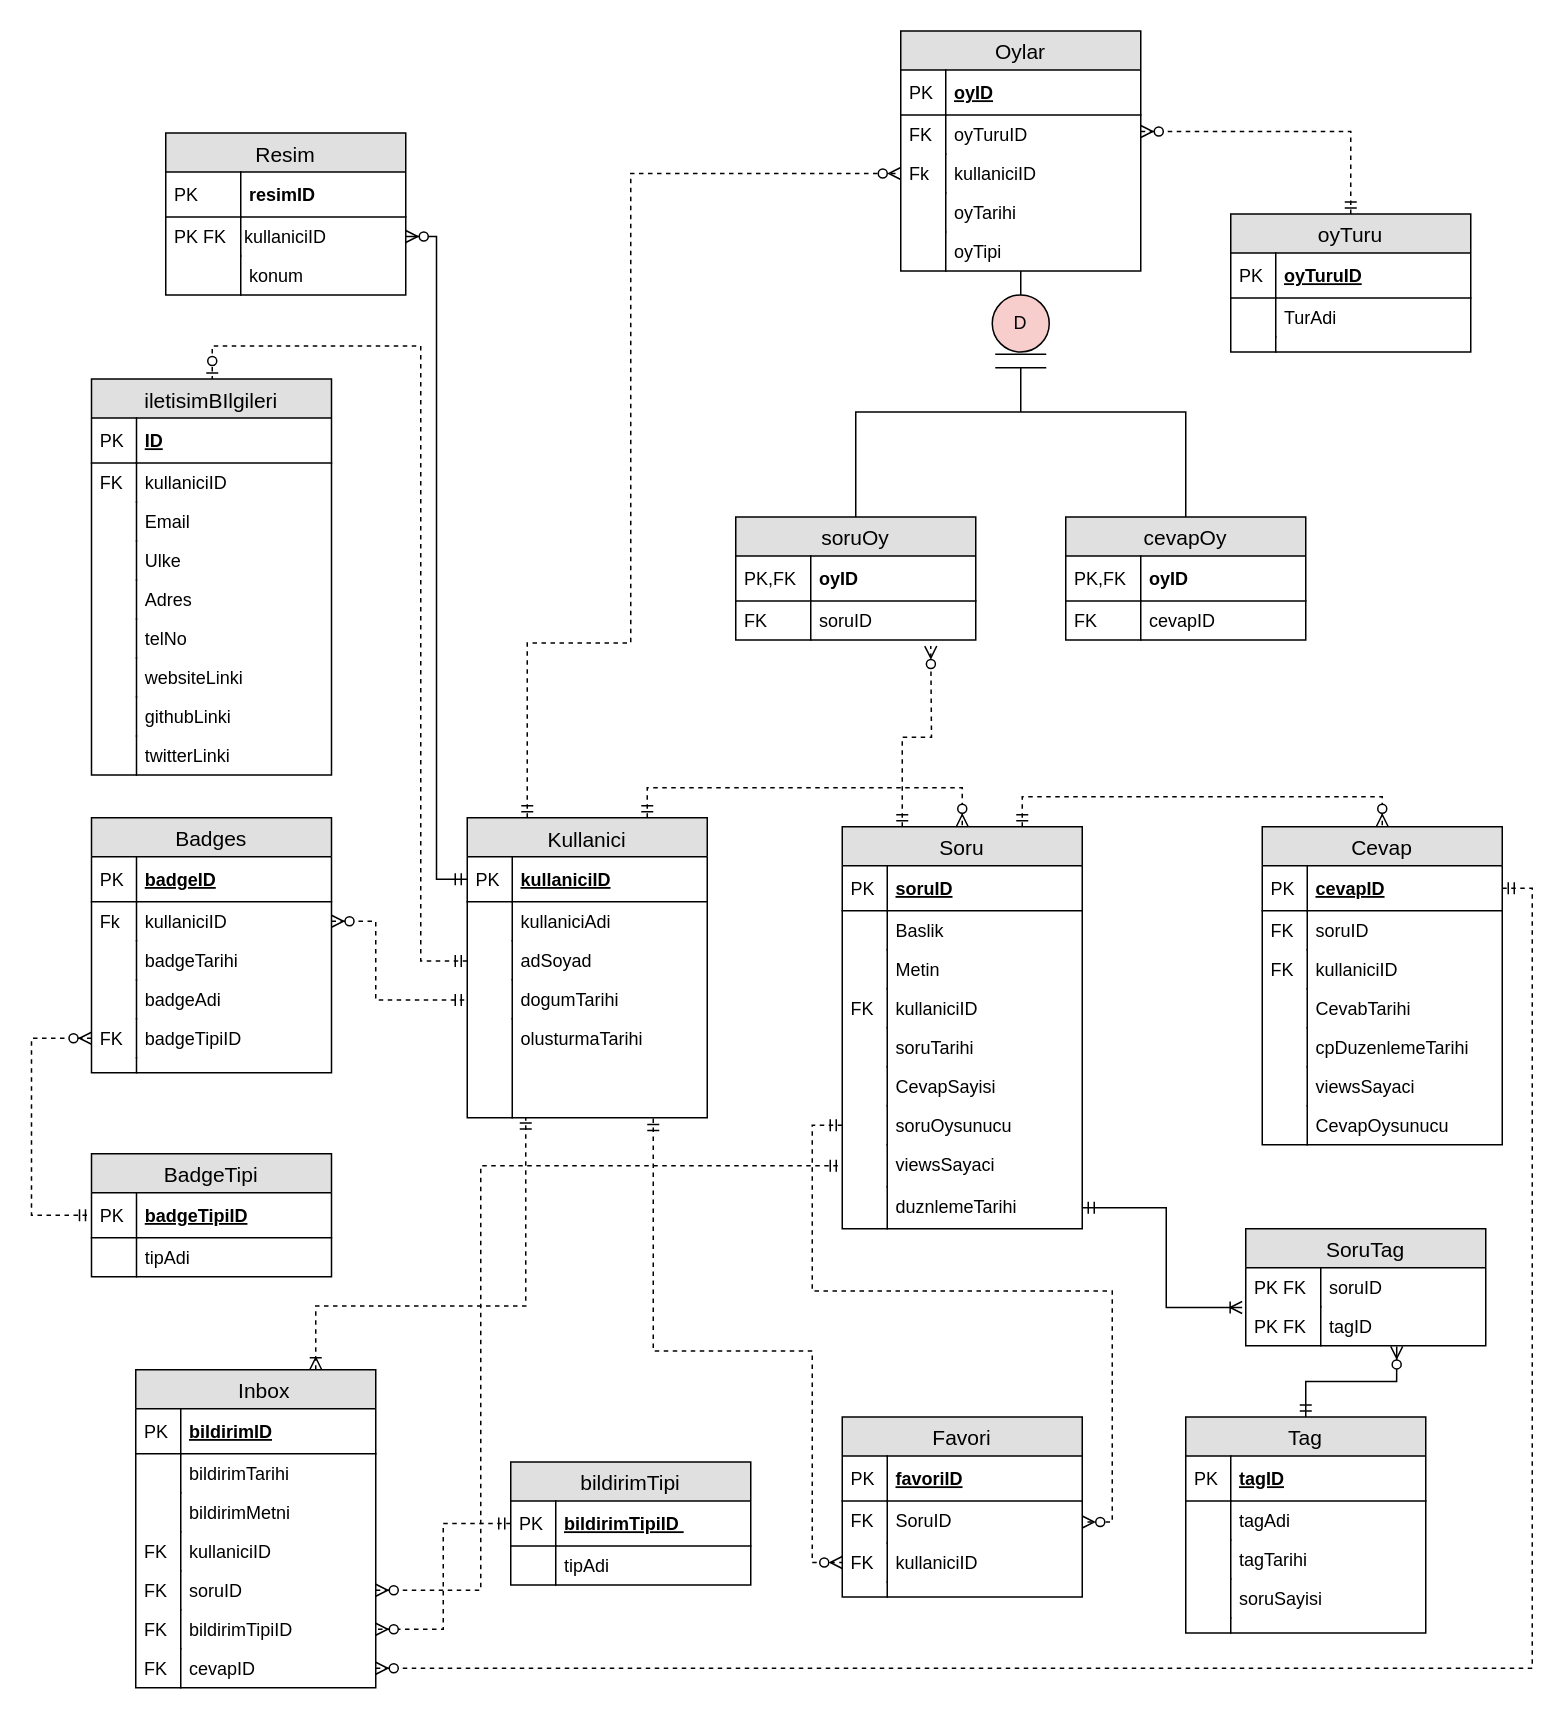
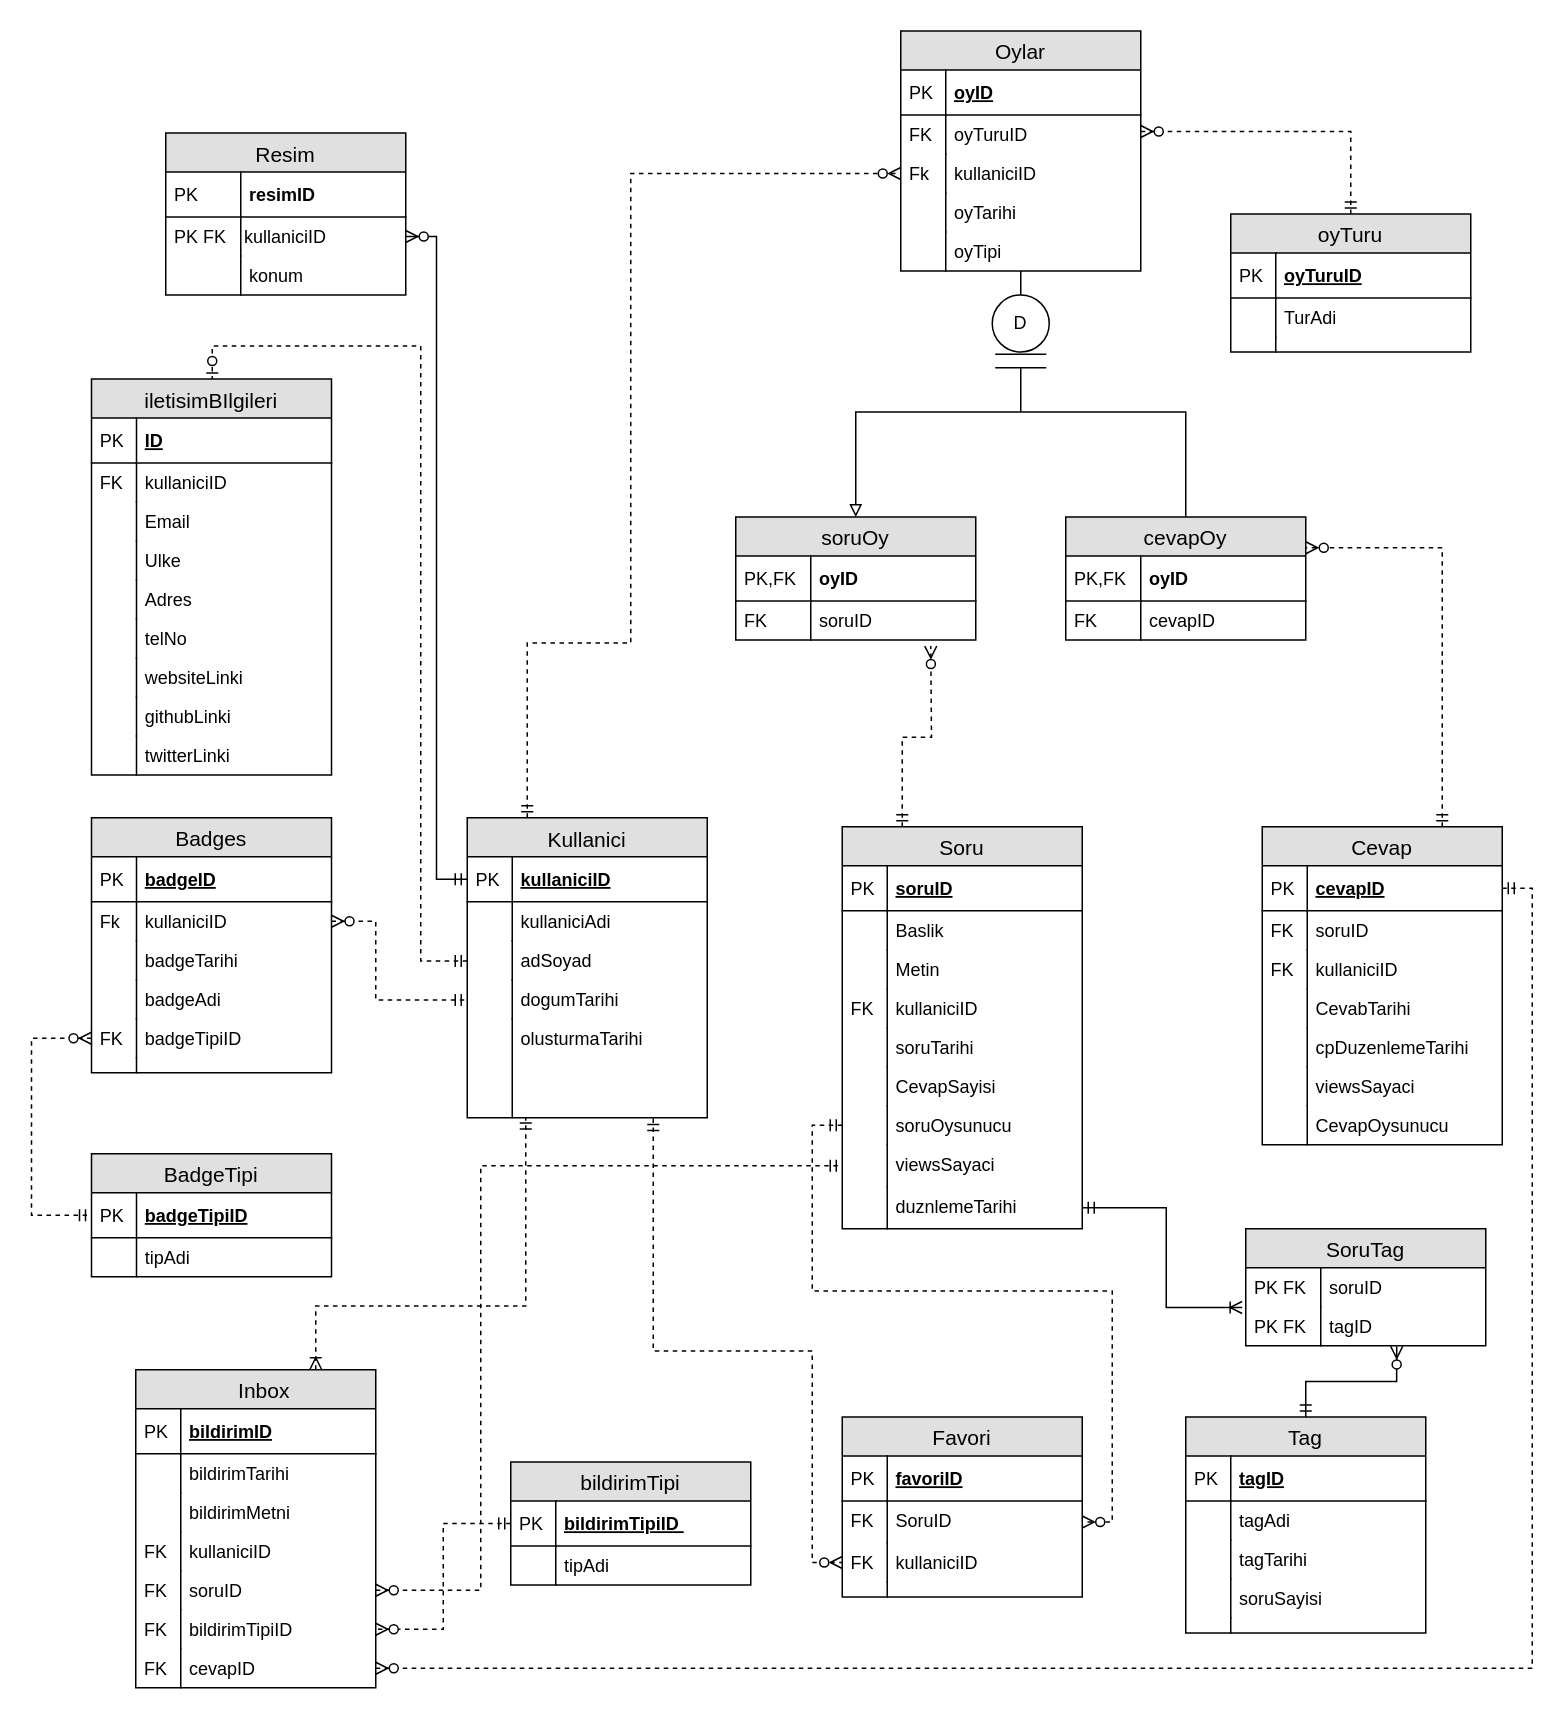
node "D": fillcolor #f8cecc -> #ffffff
edge "soruOy" -- "cevapOy": arrowhead none -> block
edge "cevapOy" -- "Cevap": added
edge "Kullanici" -- "Soru": removed
edge "Cevap" -- "Soru": removed
